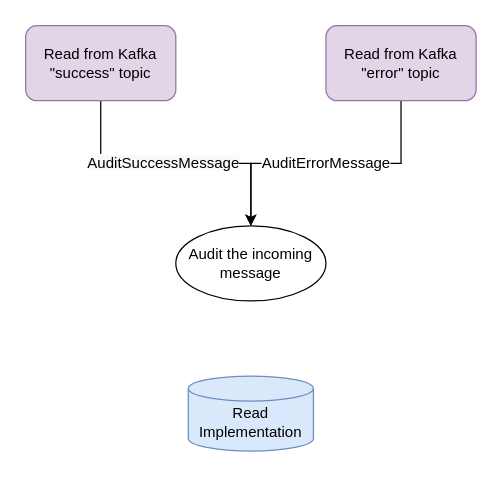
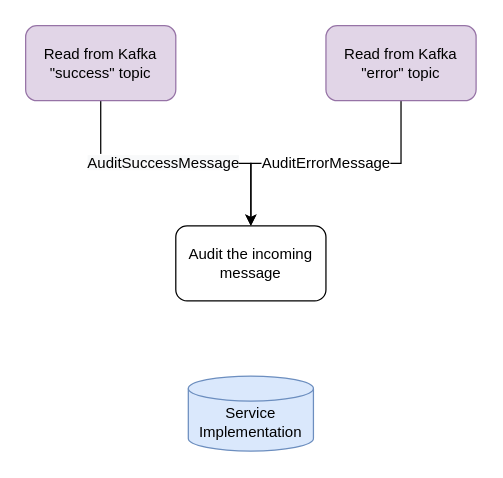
node "Audit the incoming message": shape ellipse -> rounded rectangle
node "Read Implementation": label "Read Implementation" -> "Service Implementation"
